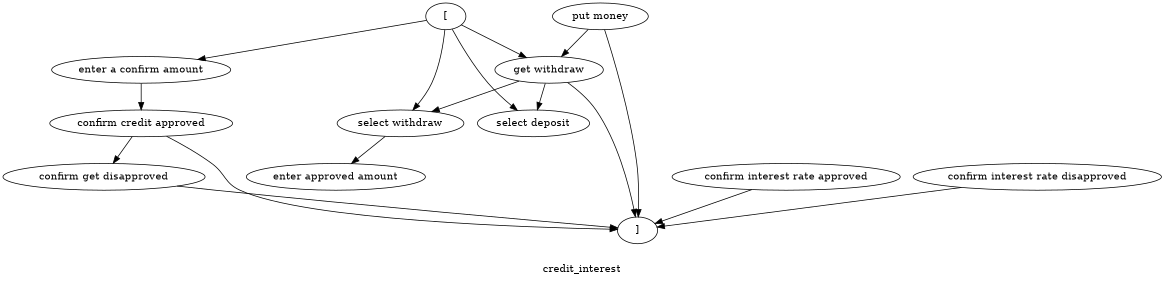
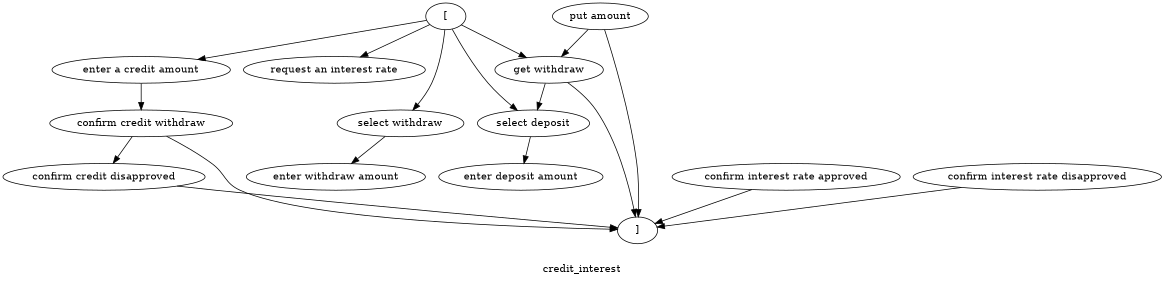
node "put money": label "put money" -> "put amount"
node "enter a confirm amount": label "enter a confirm amount" -> "enter a credit amount"
node "request an interest rate": added
edge "get withdraw" -> "select withdraw": removed
node "confirm credit approved": label "confirm credit approved" -> "confirm credit withdraw"
node "confirm get disapproved": label "confirm get disapproved" -> "confirm credit disapproved"
node "enter approved amount": label "enter approved amount" -> "enter withdraw amount"
node "enter deposit amount": added
